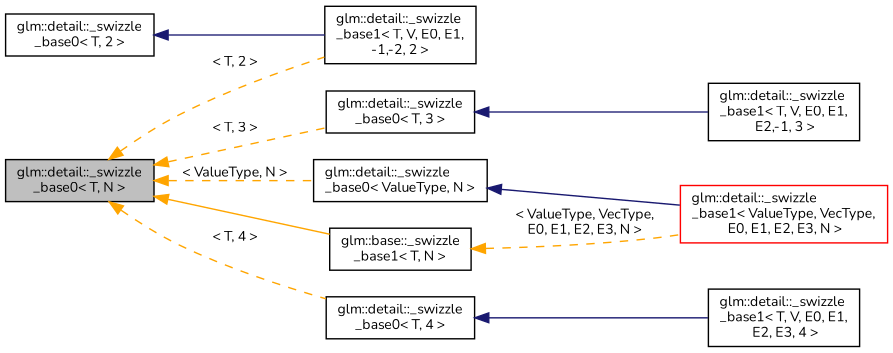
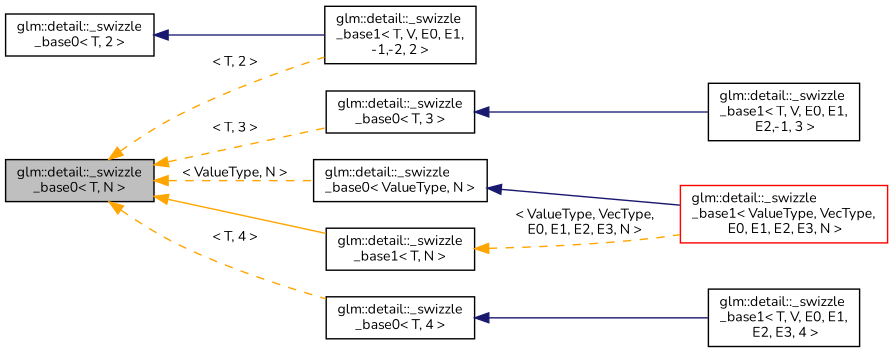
node "glm::base::_swizzle _base1< T, N >": label "glm::base::_swizzle _base1< T, N >" -> "glm::detail::_swizzle _base1< T, N >"
